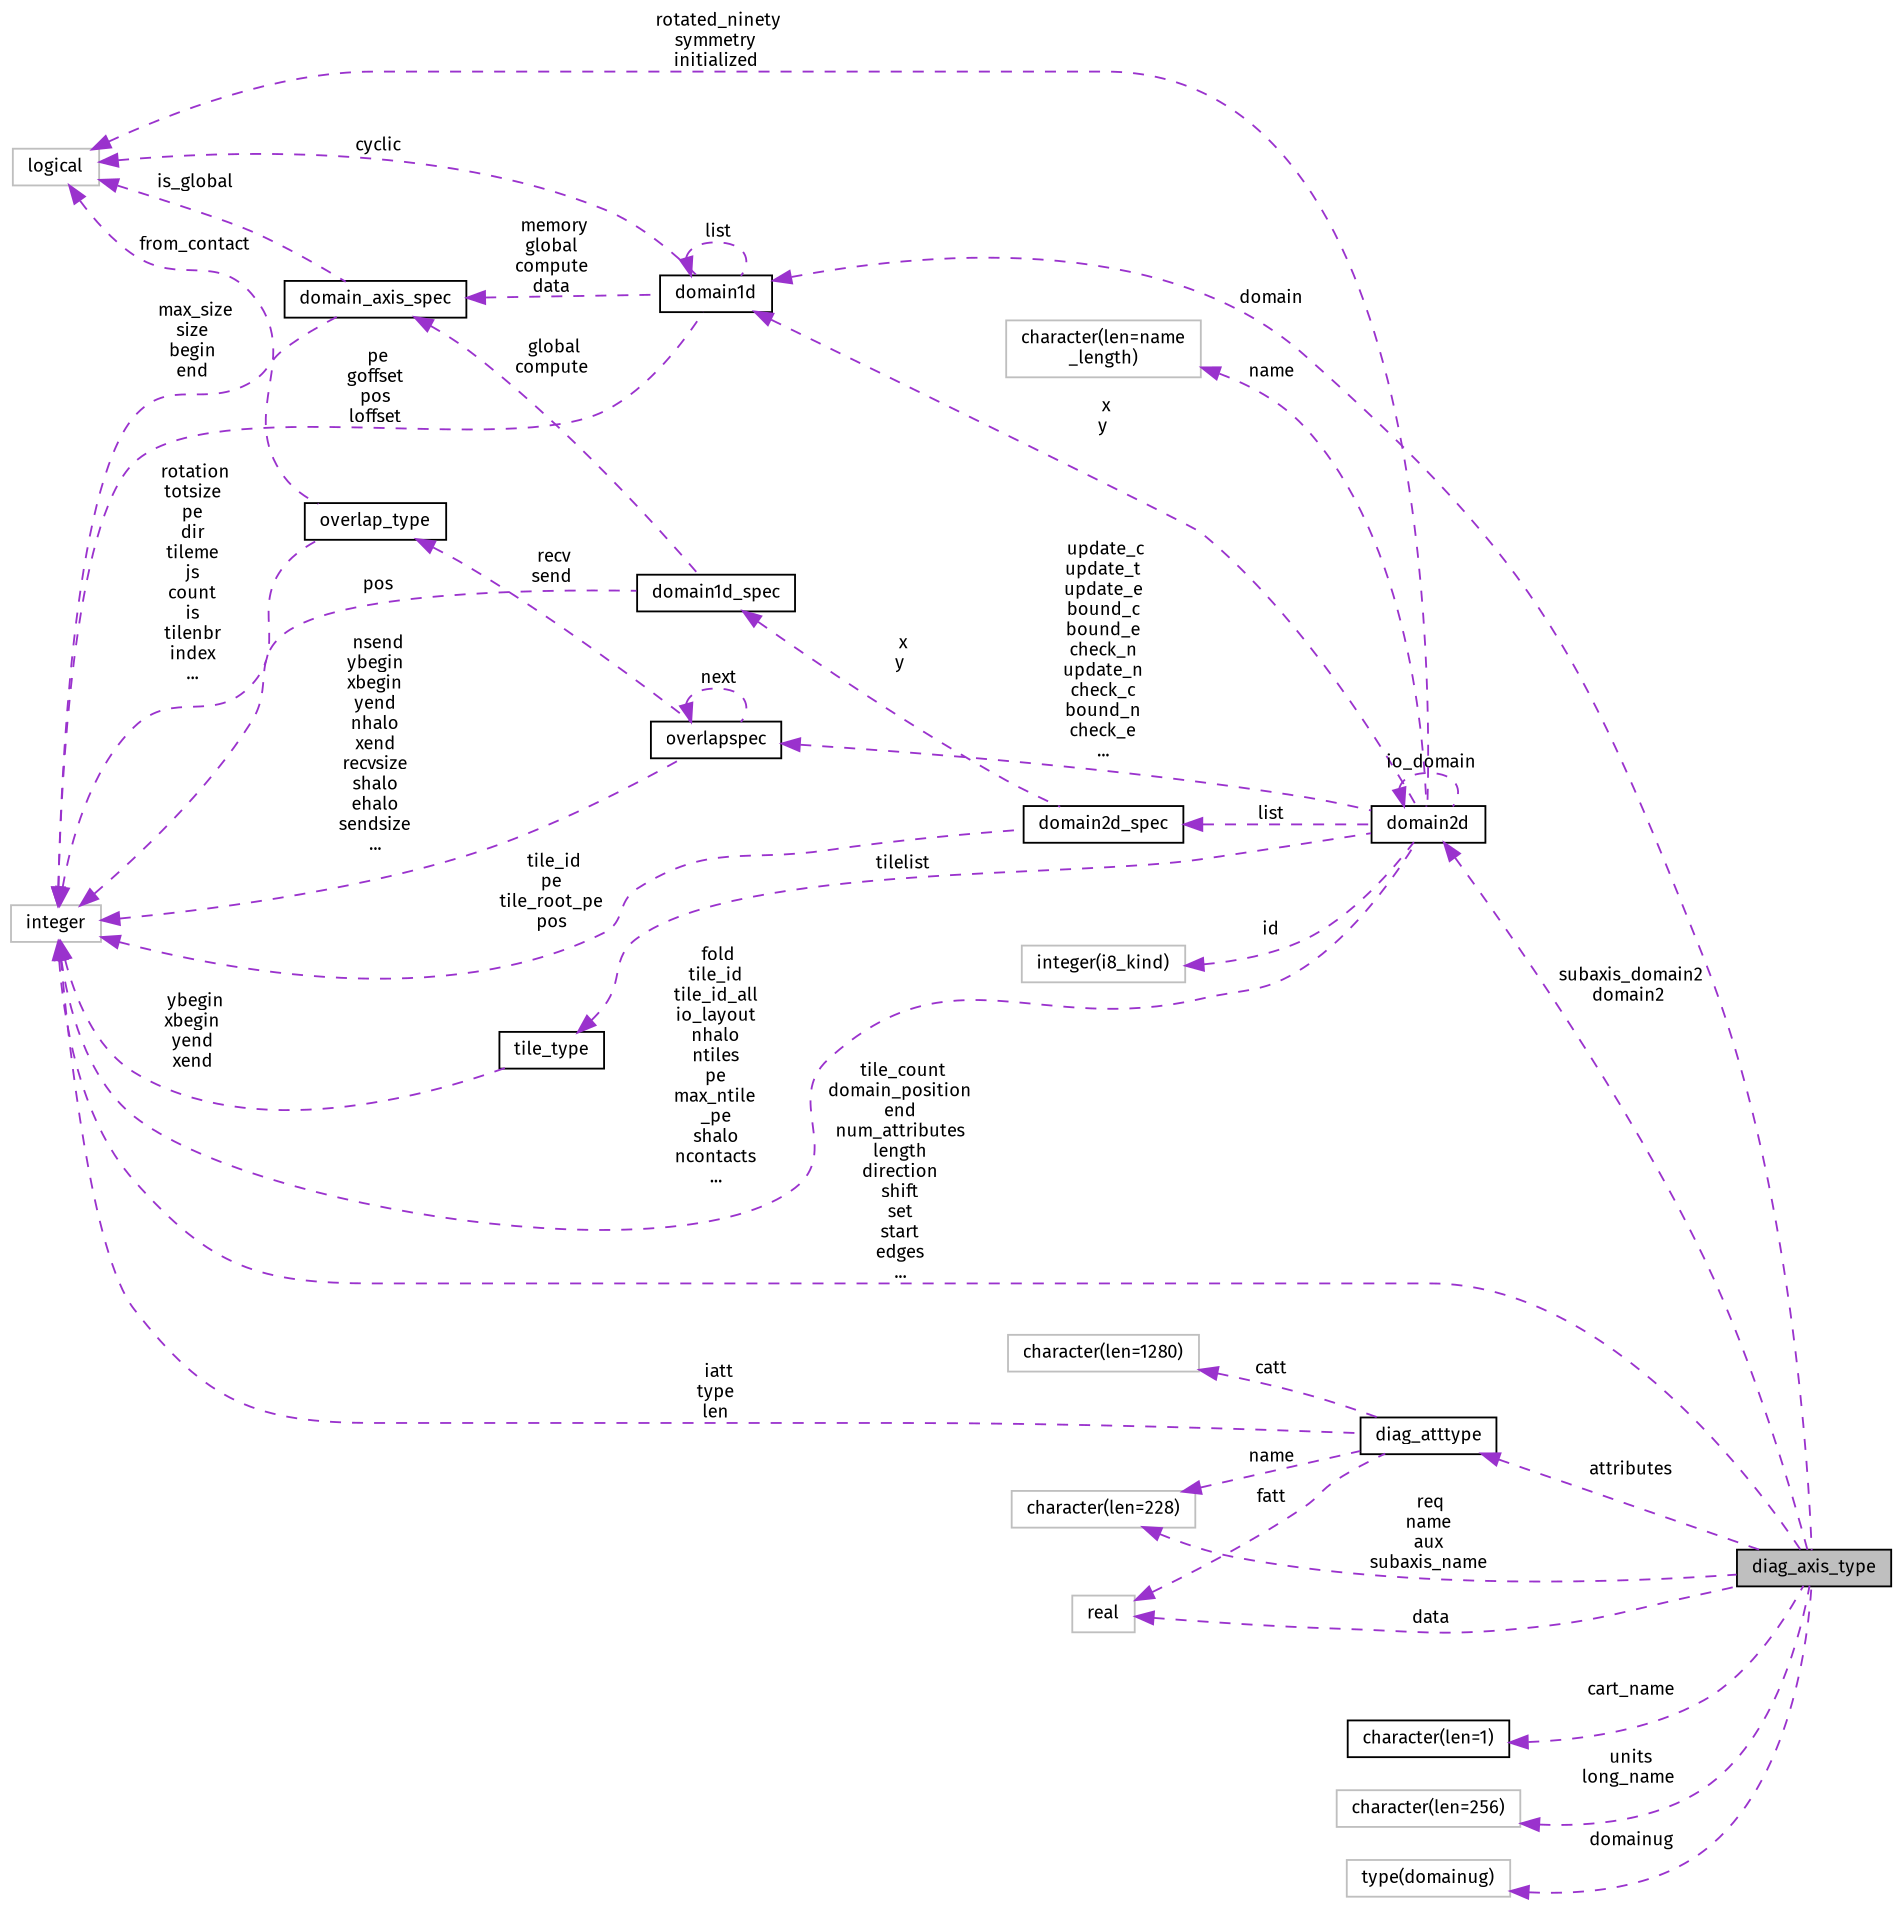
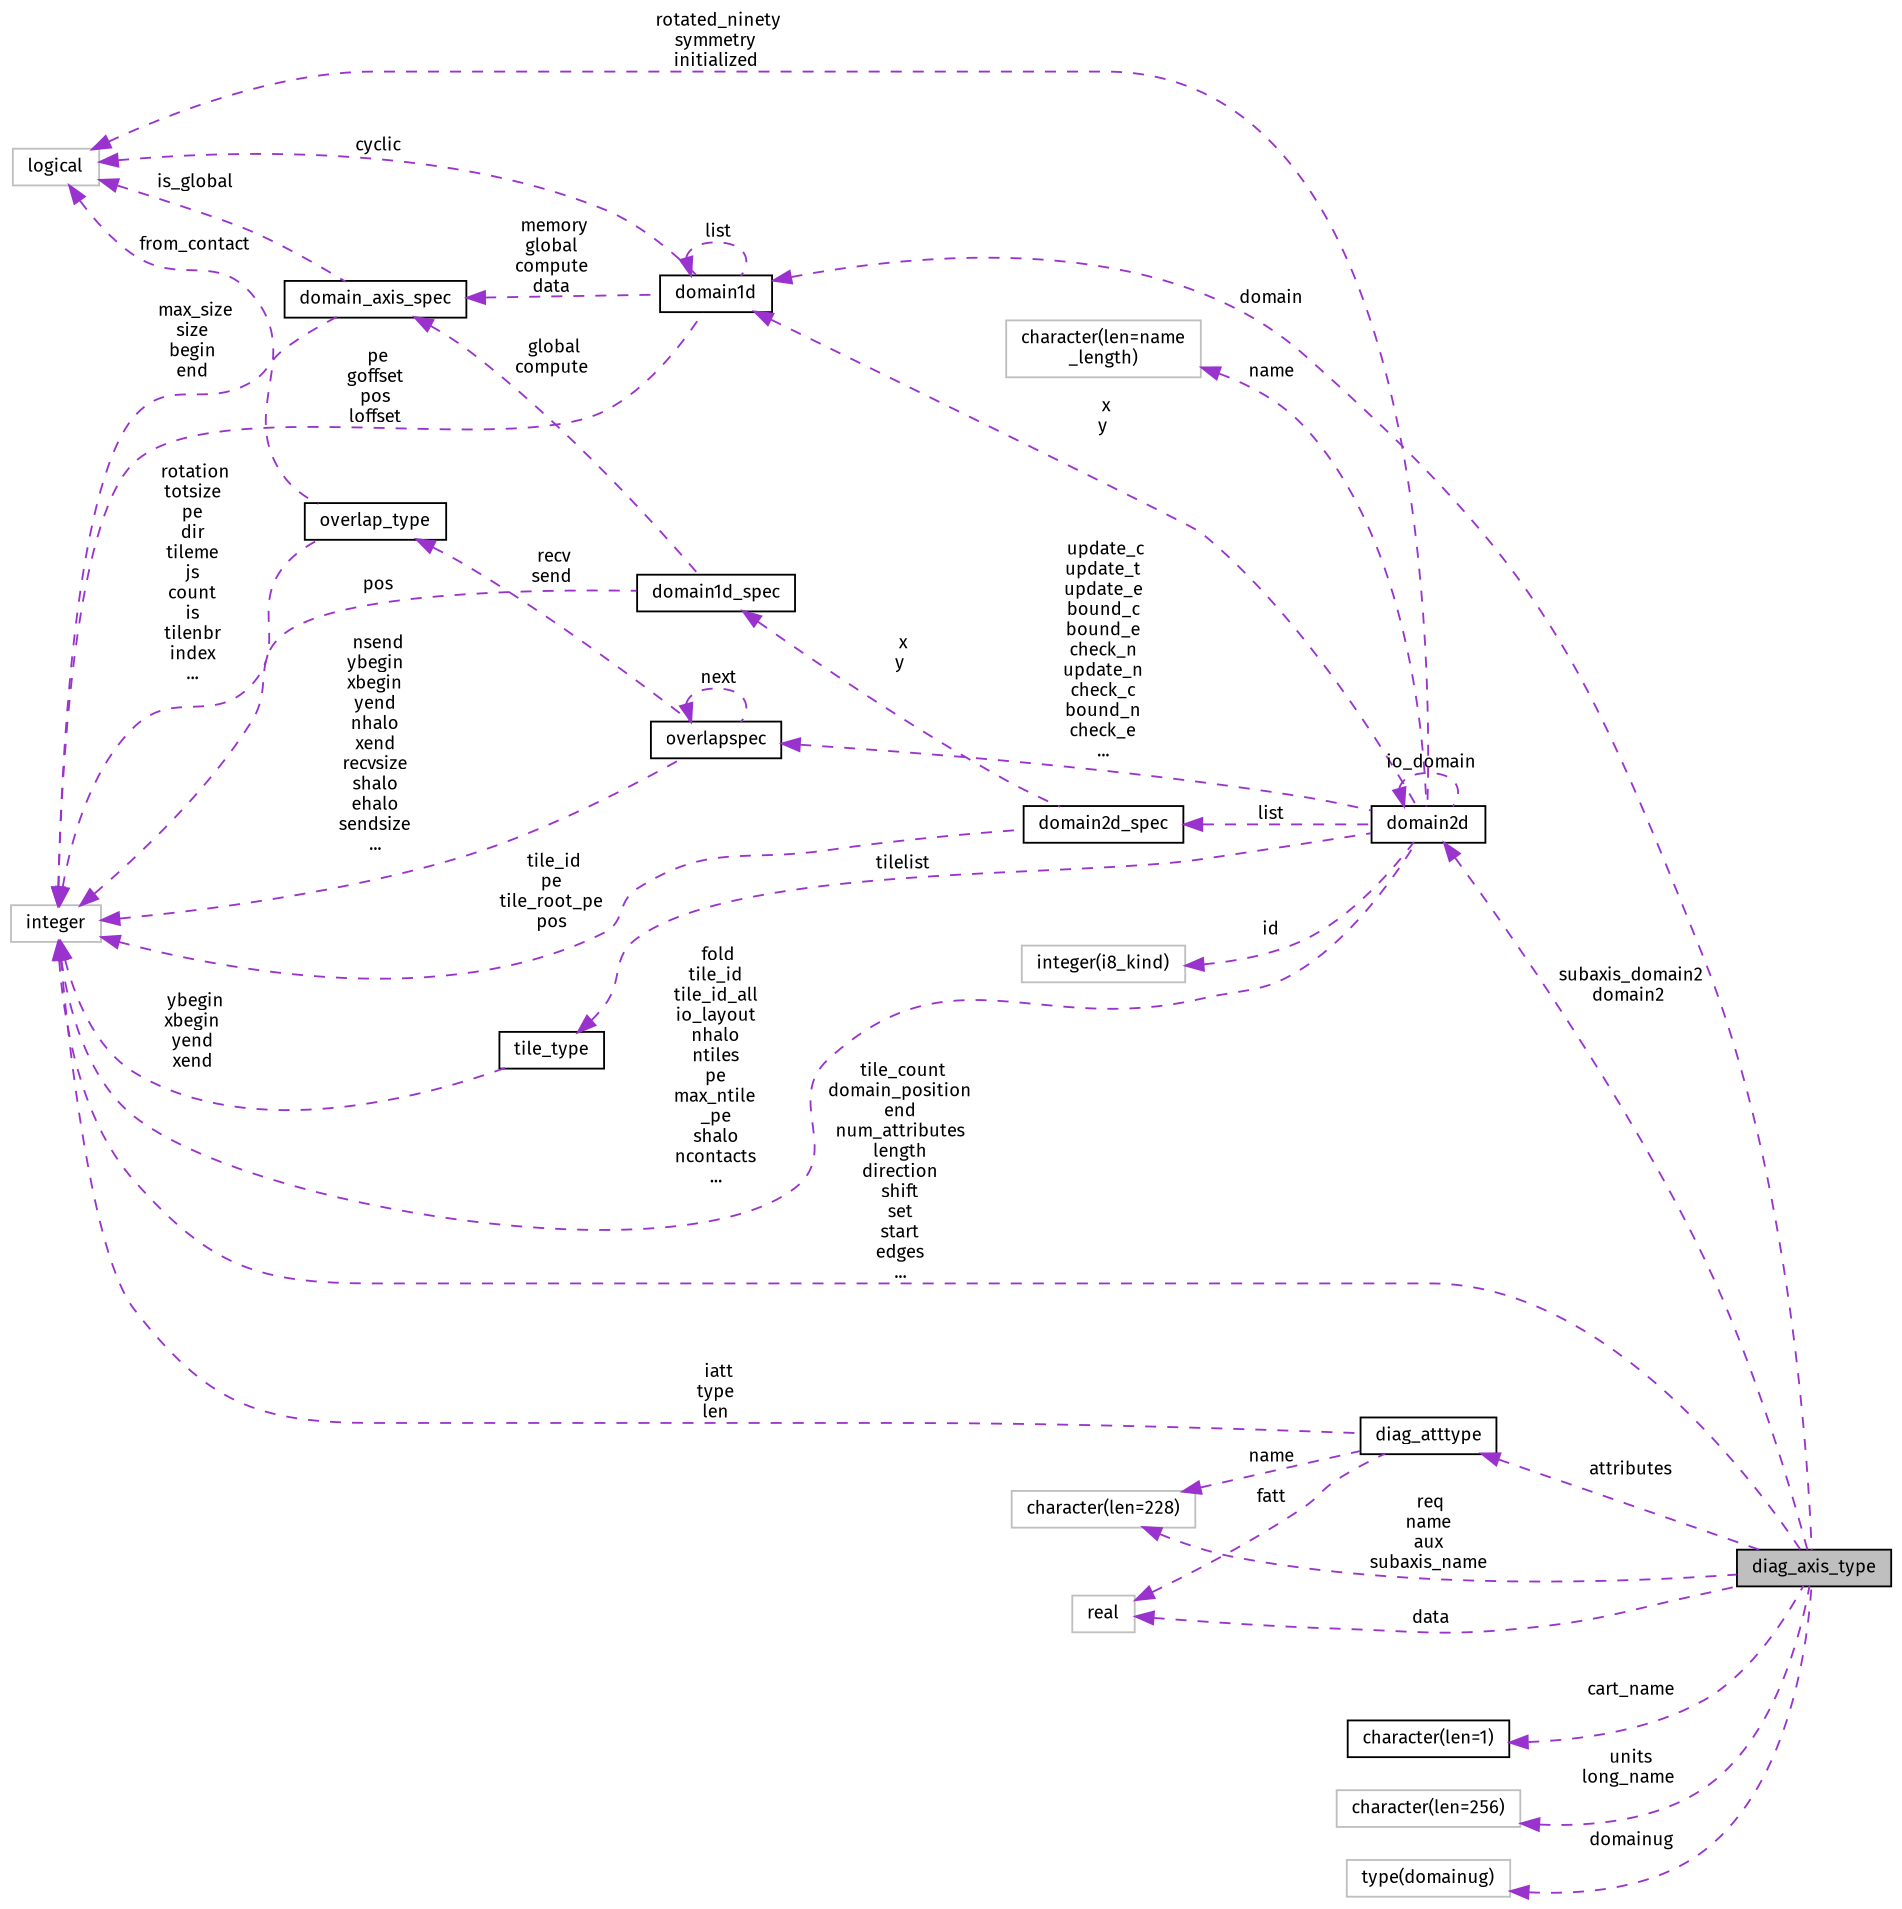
node "character(len=1280)": removed
